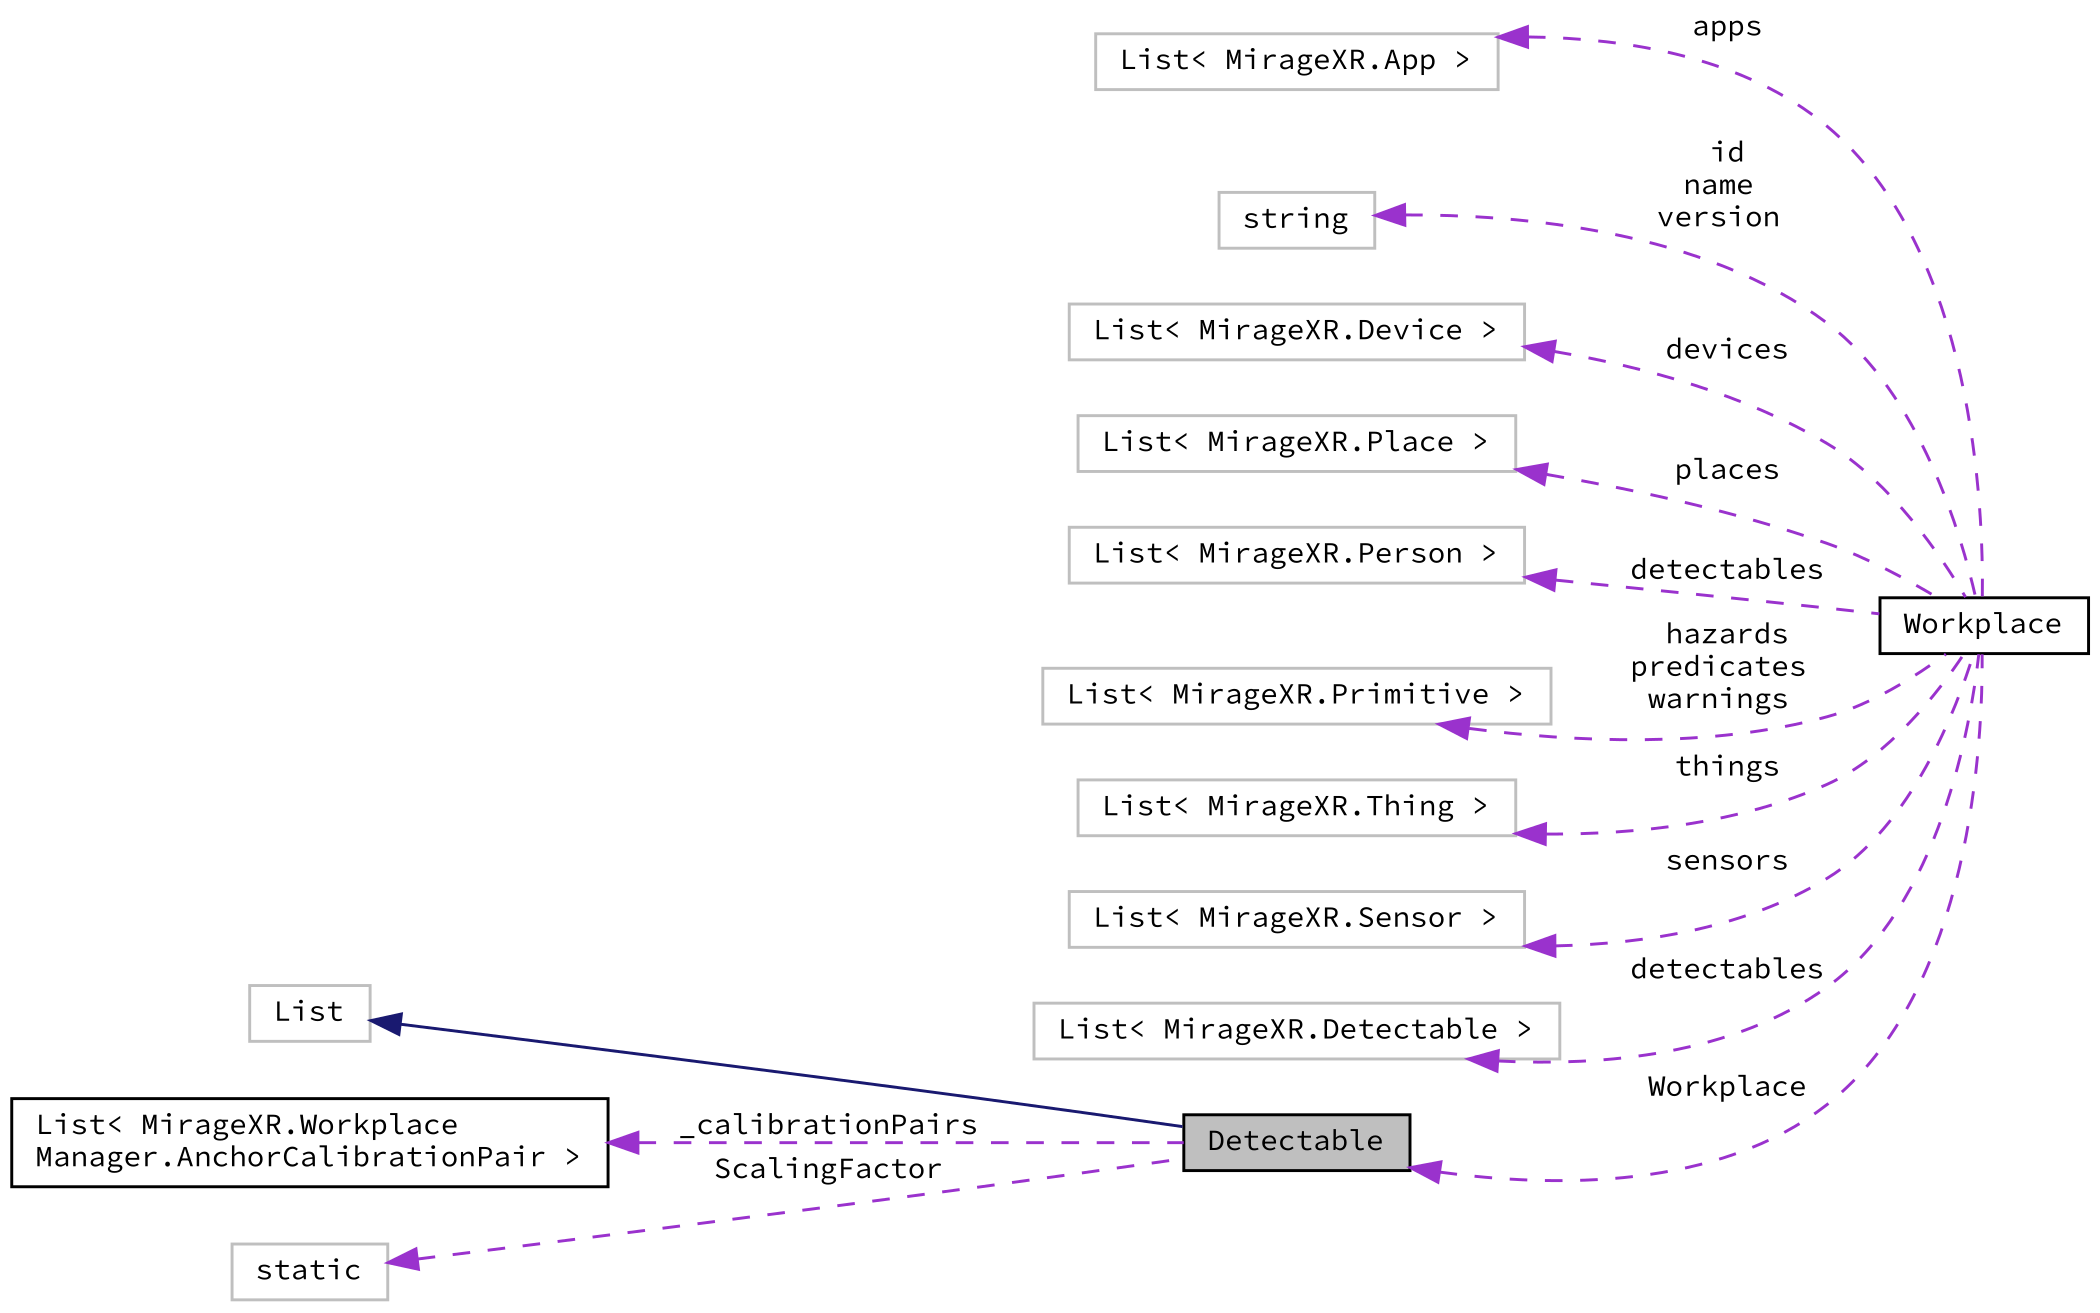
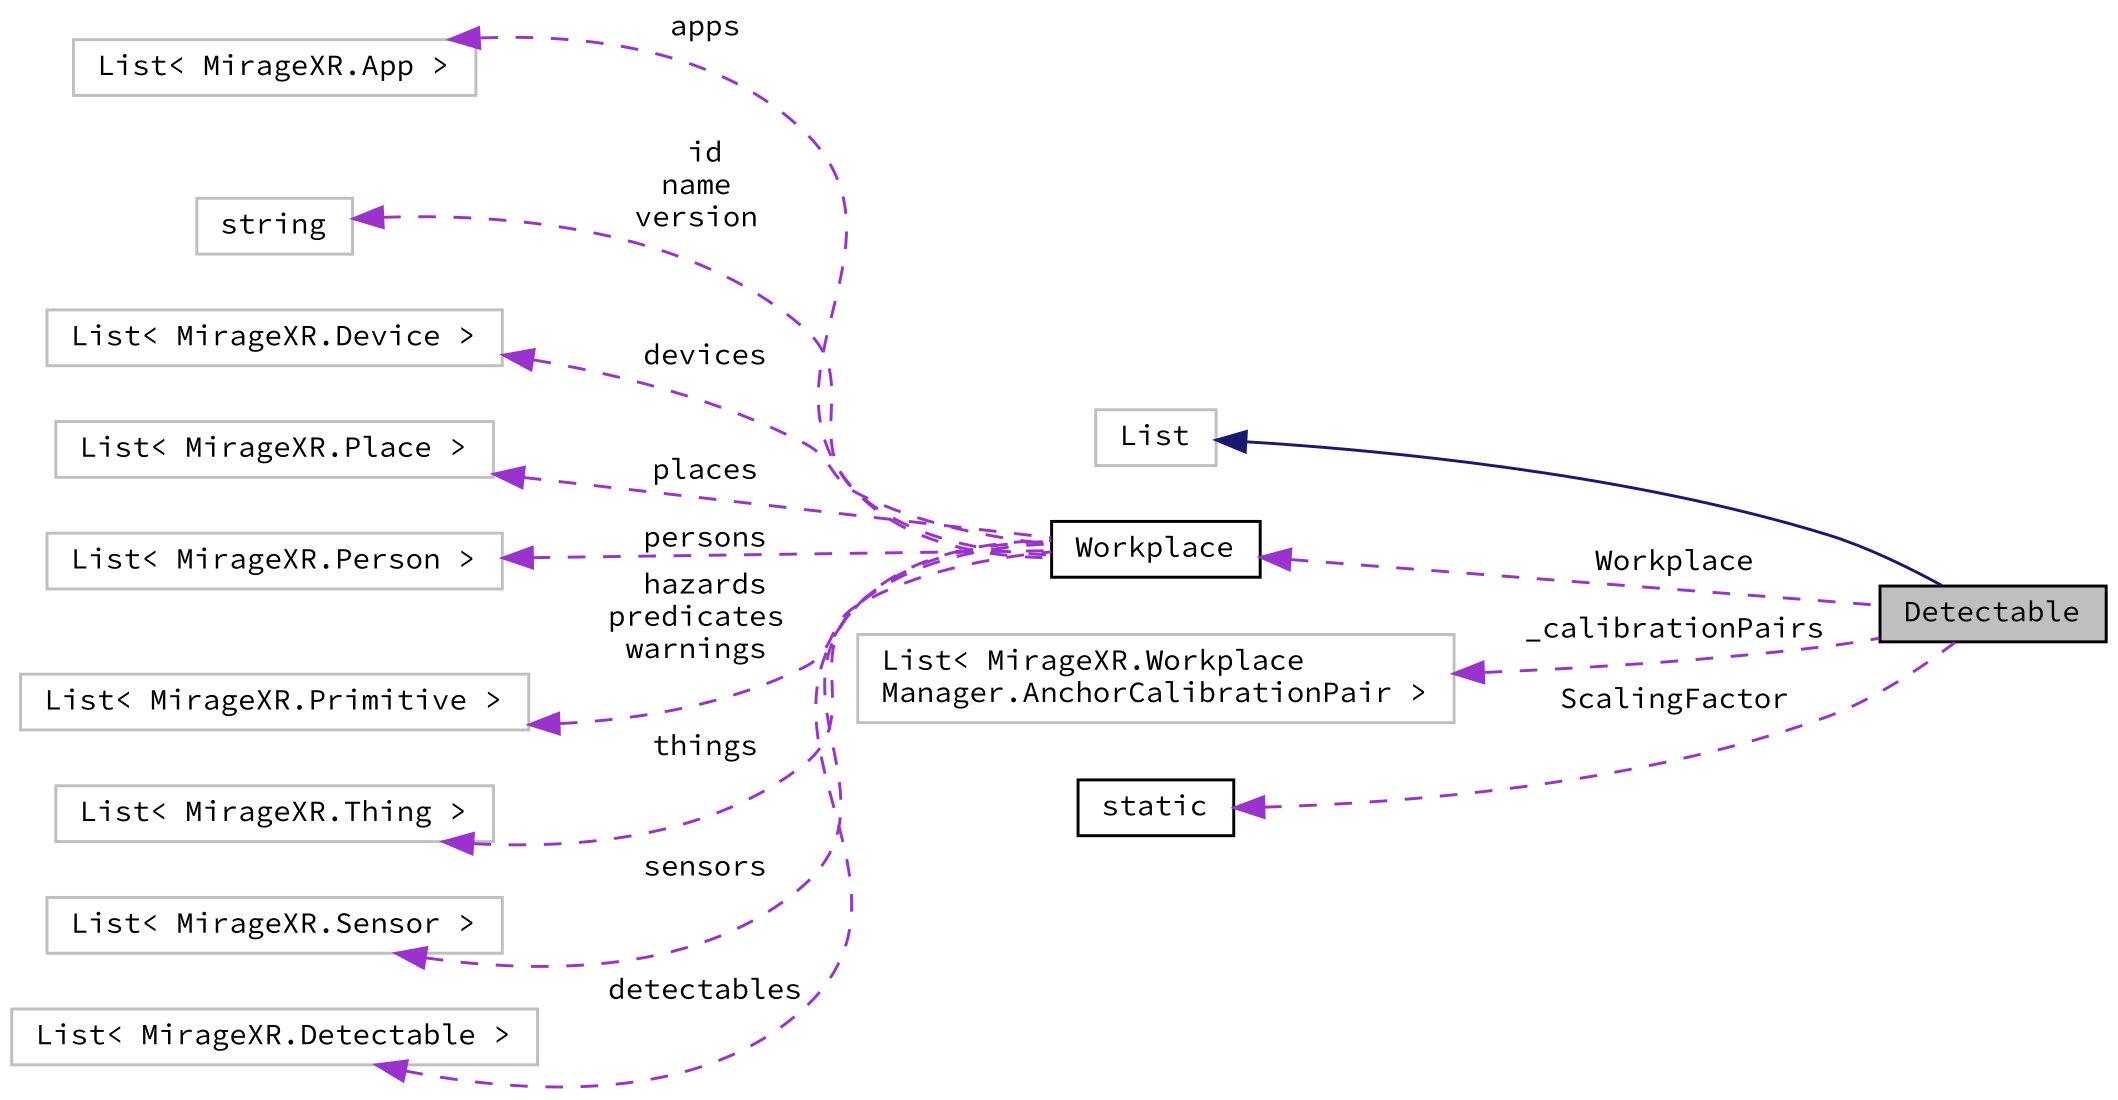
edge "Workplace" -> "List< MirageXR.Person >": label " detectables" -> " persons"
edge "Workplace" -> "Detectable": reversed
node "List< MirageXR.Workplace Manager.AnchorCalibrationPair >": color black -> grey75
node "static": color grey75 -> black
